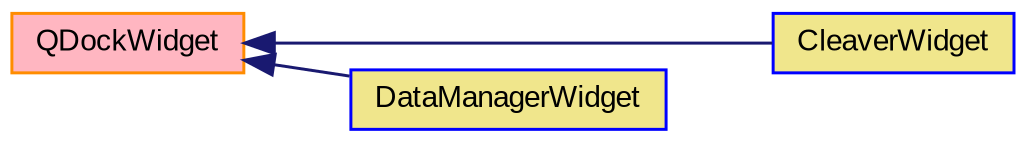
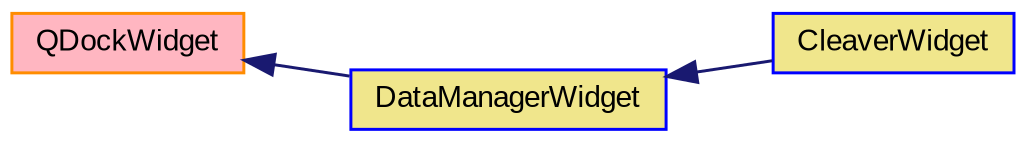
edge "CleaverWidget" -> "QDockWidget": now "CleaverWidget" -> "DataManagerWidget"
